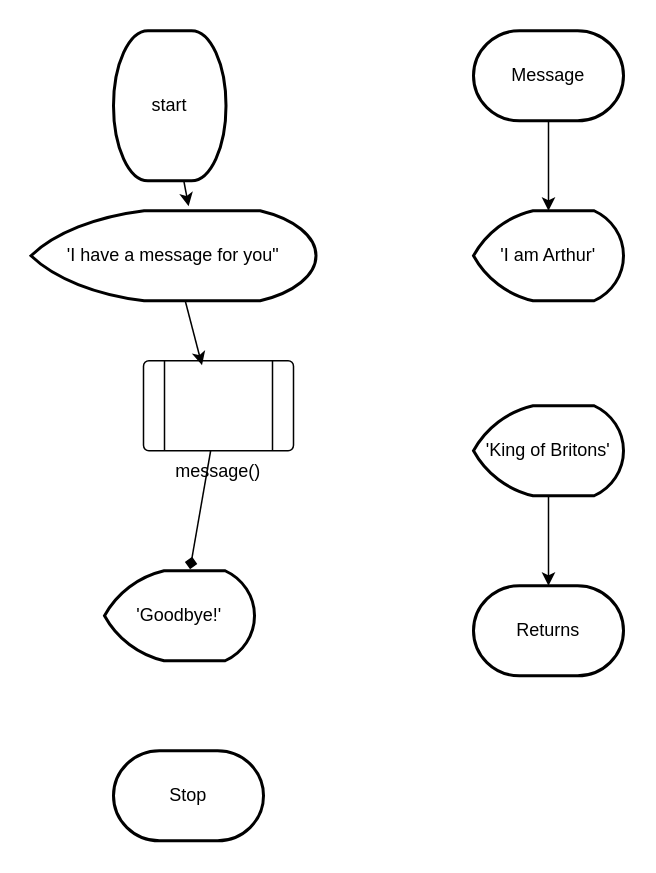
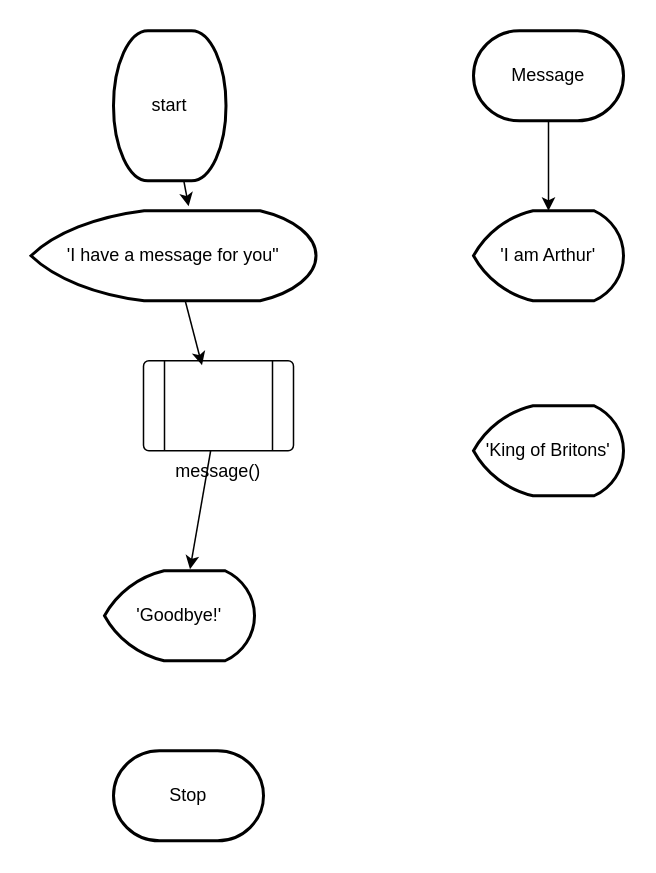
edge "'King of Britons'" -> "Returns": removed
edge "message()" -> "'Goodbye!'": arrowhead diamond -> classic
node "Returns": removed
